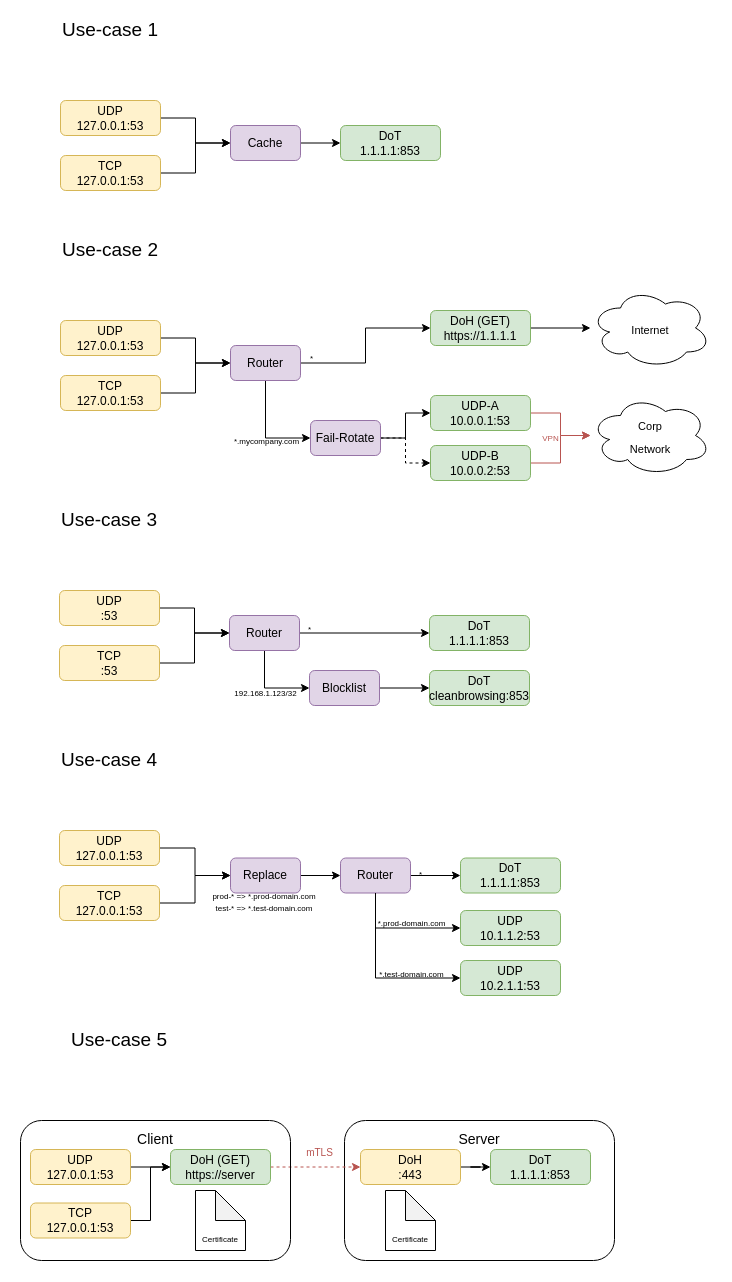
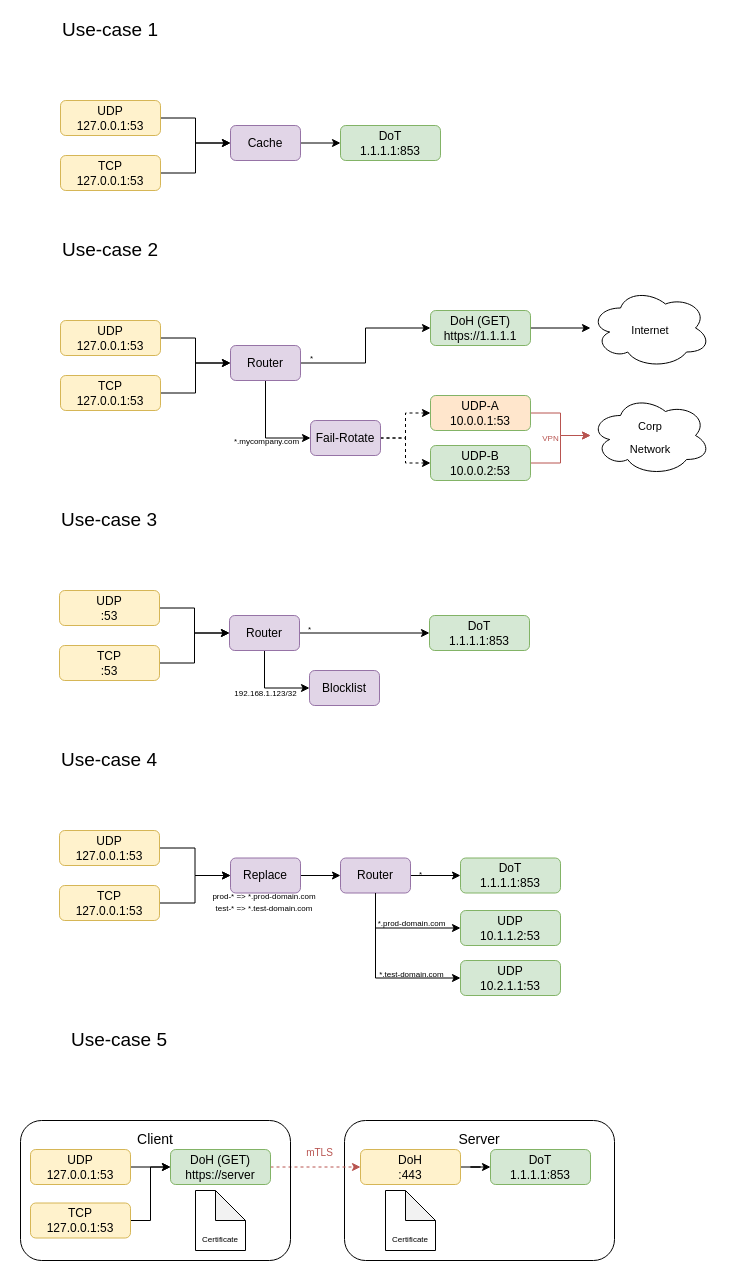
node "UDP-A 10.0.0.1:53": fillcolor #d5e8d4 -> #ffe6cc
edge "Fail-Rotate" -> "UDP-A 10.0.0.1:53": style solid -> dashed
edge "Blocklist" -> "DoT cleanbrowsing:853": removed
node "DoT cleanbrowsing:853": removed
